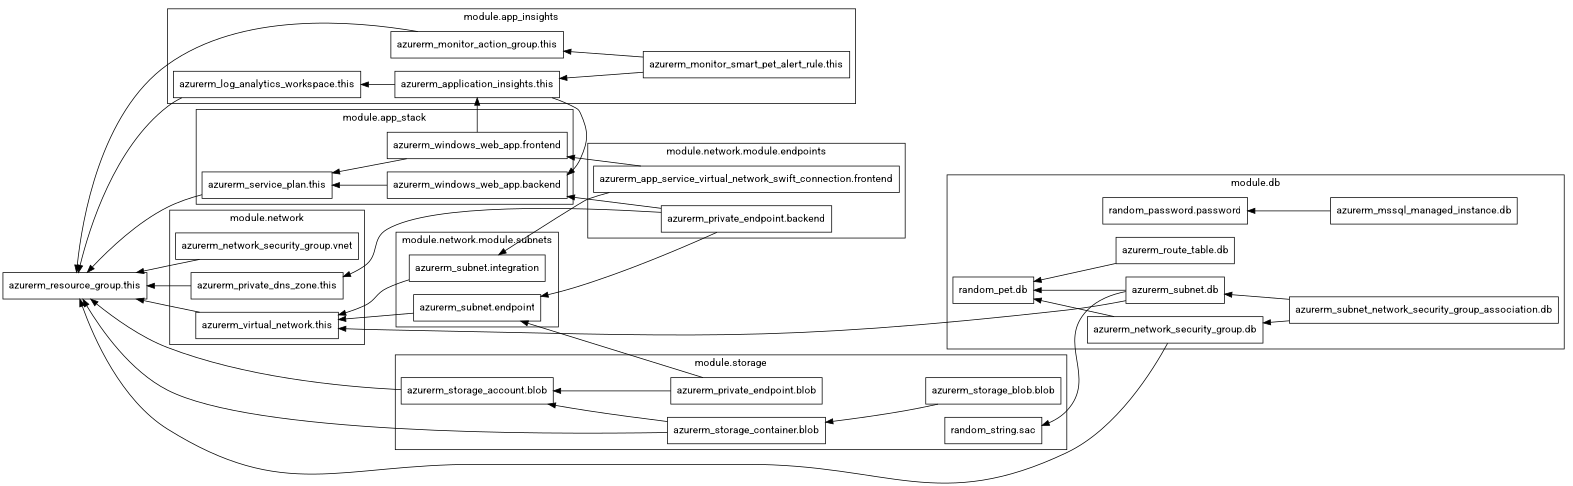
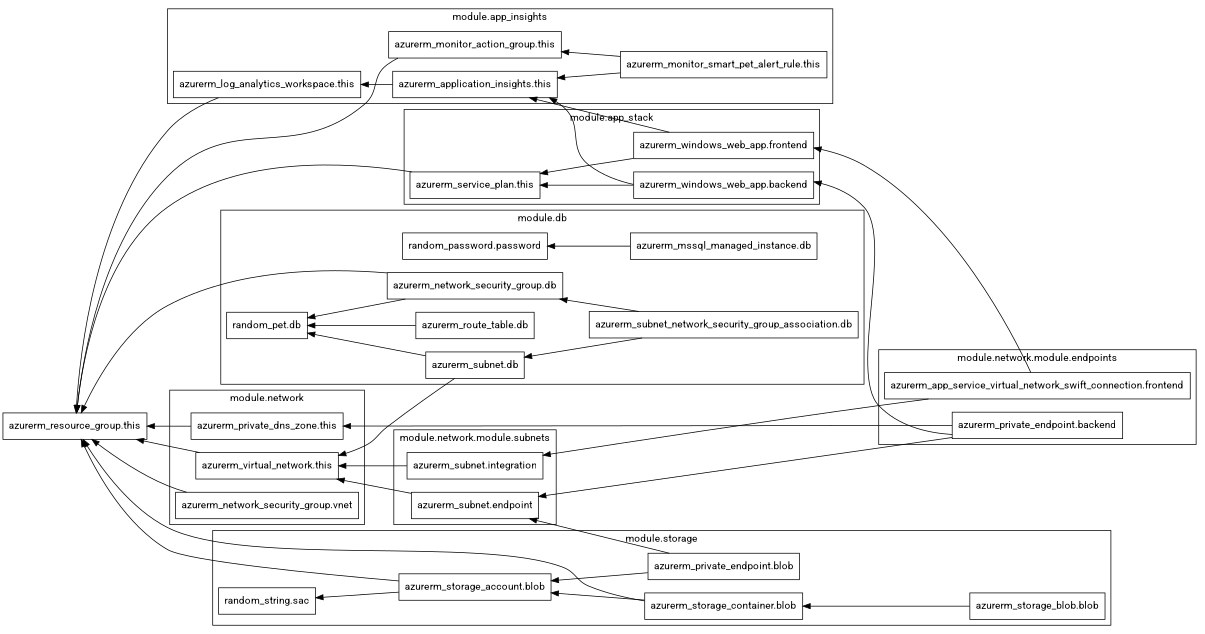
edge "azurerm_application_insights.this" -> "azurerm_windows_web_app.backend": reversed
edge "azurerm_subnet.db" -> "random_string.sac": now "azurerm_storage_account.blob" -> "random_string.sac"
